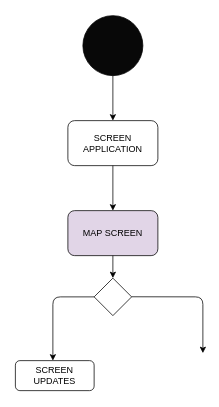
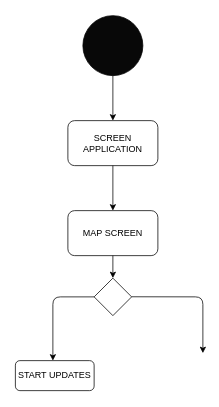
node "MAP SCREEN": fillcolor #e1d5e7 -> #ffffff
node "SCREEN UPDATES": label "SCREEN UPDATES" -> "START UPDATES"
